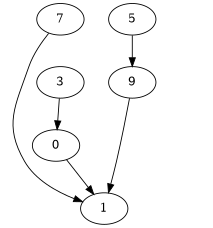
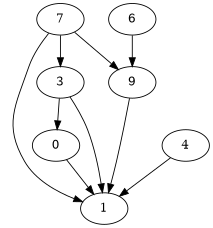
node "5": label "5" -> "6"
edge "7" -> "3": added
edge "7" -> "9": added
edge "3" -> "1": added
node "4": added
